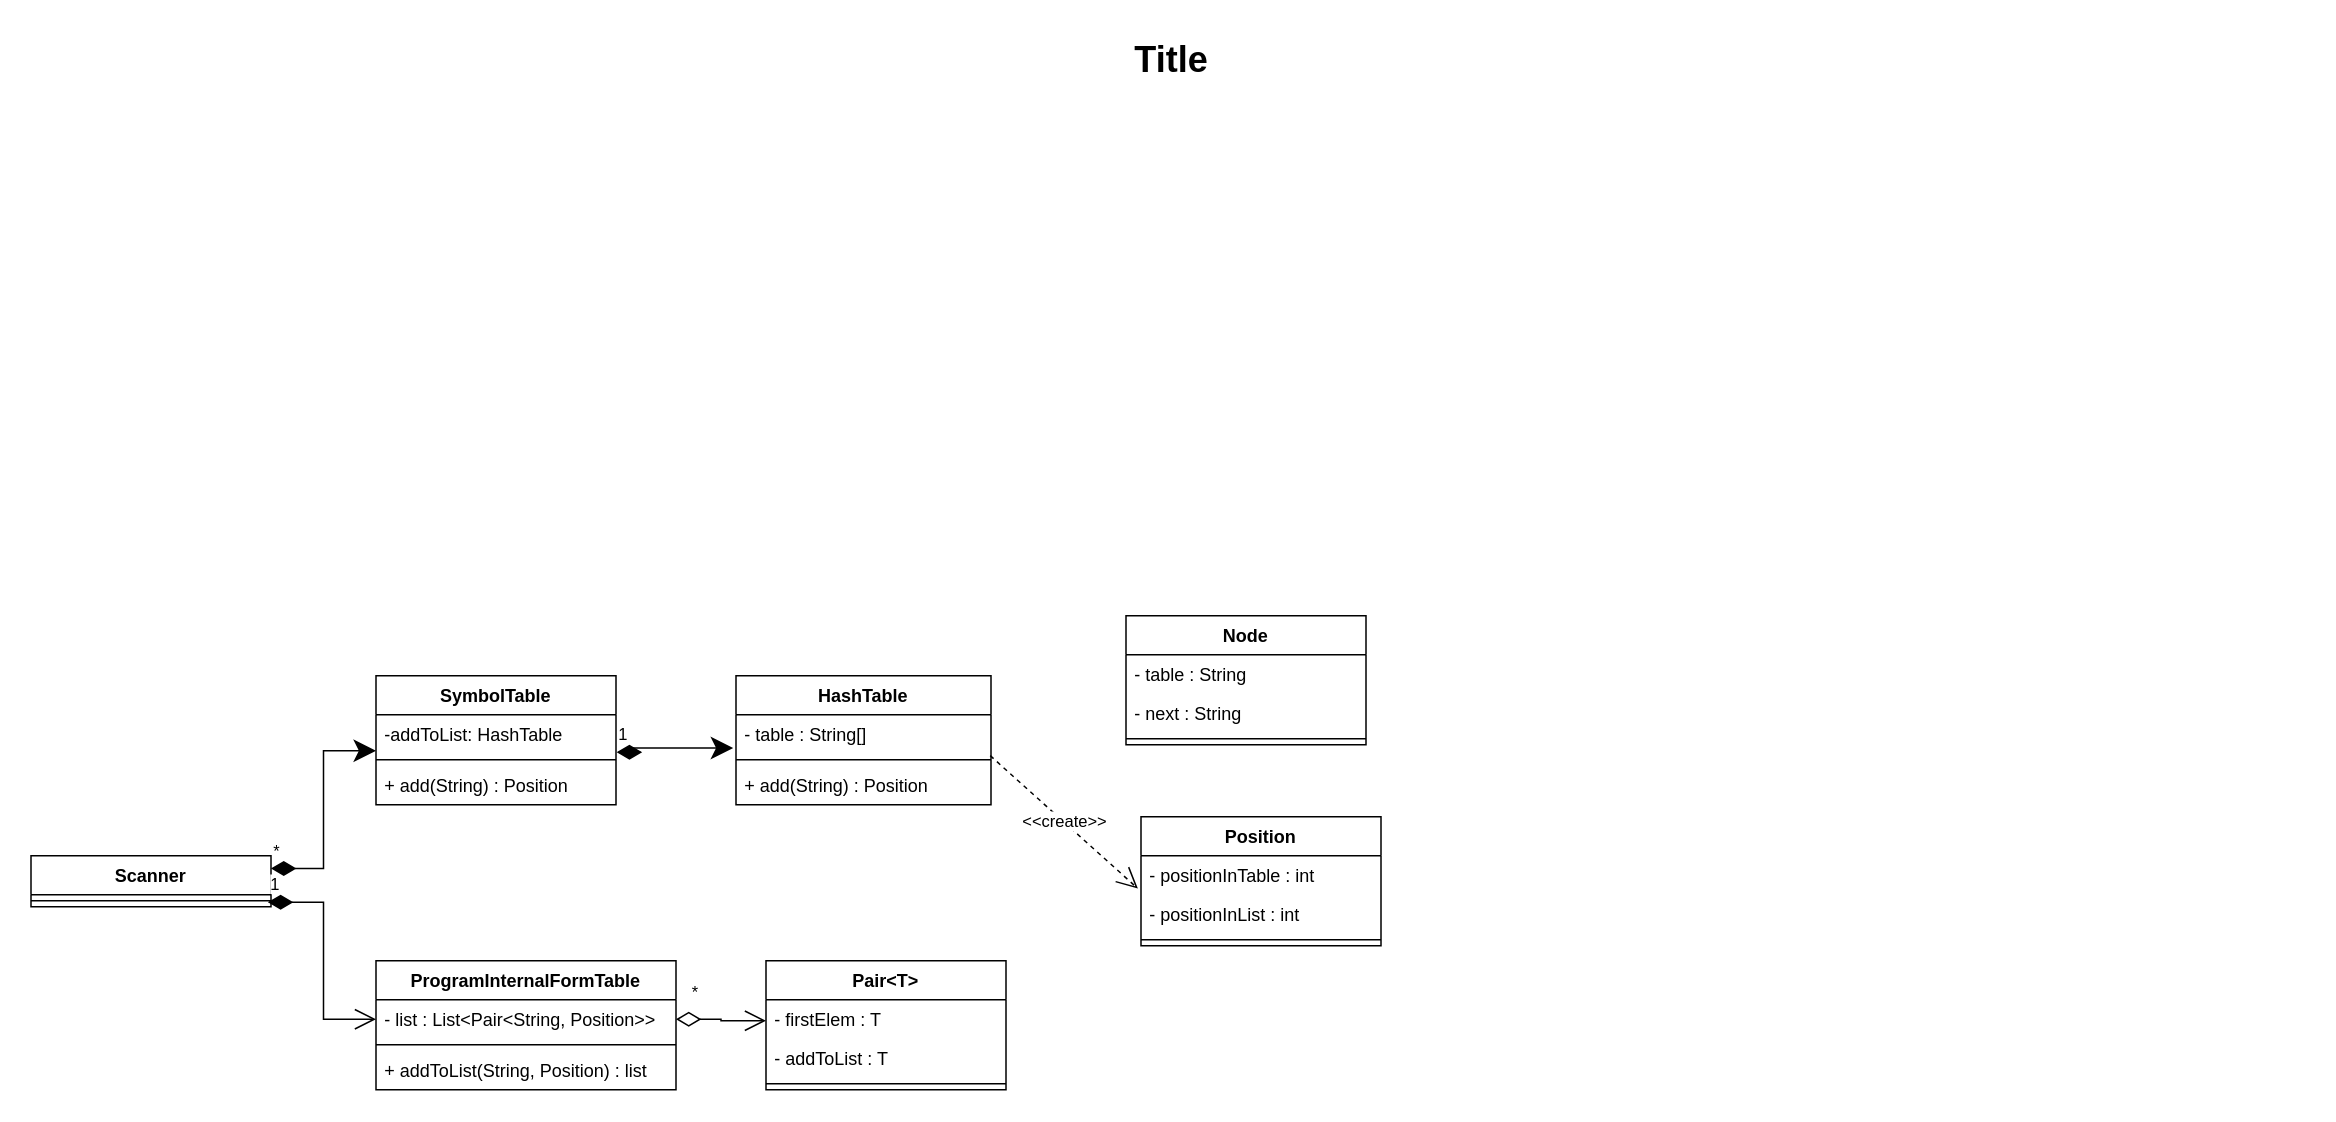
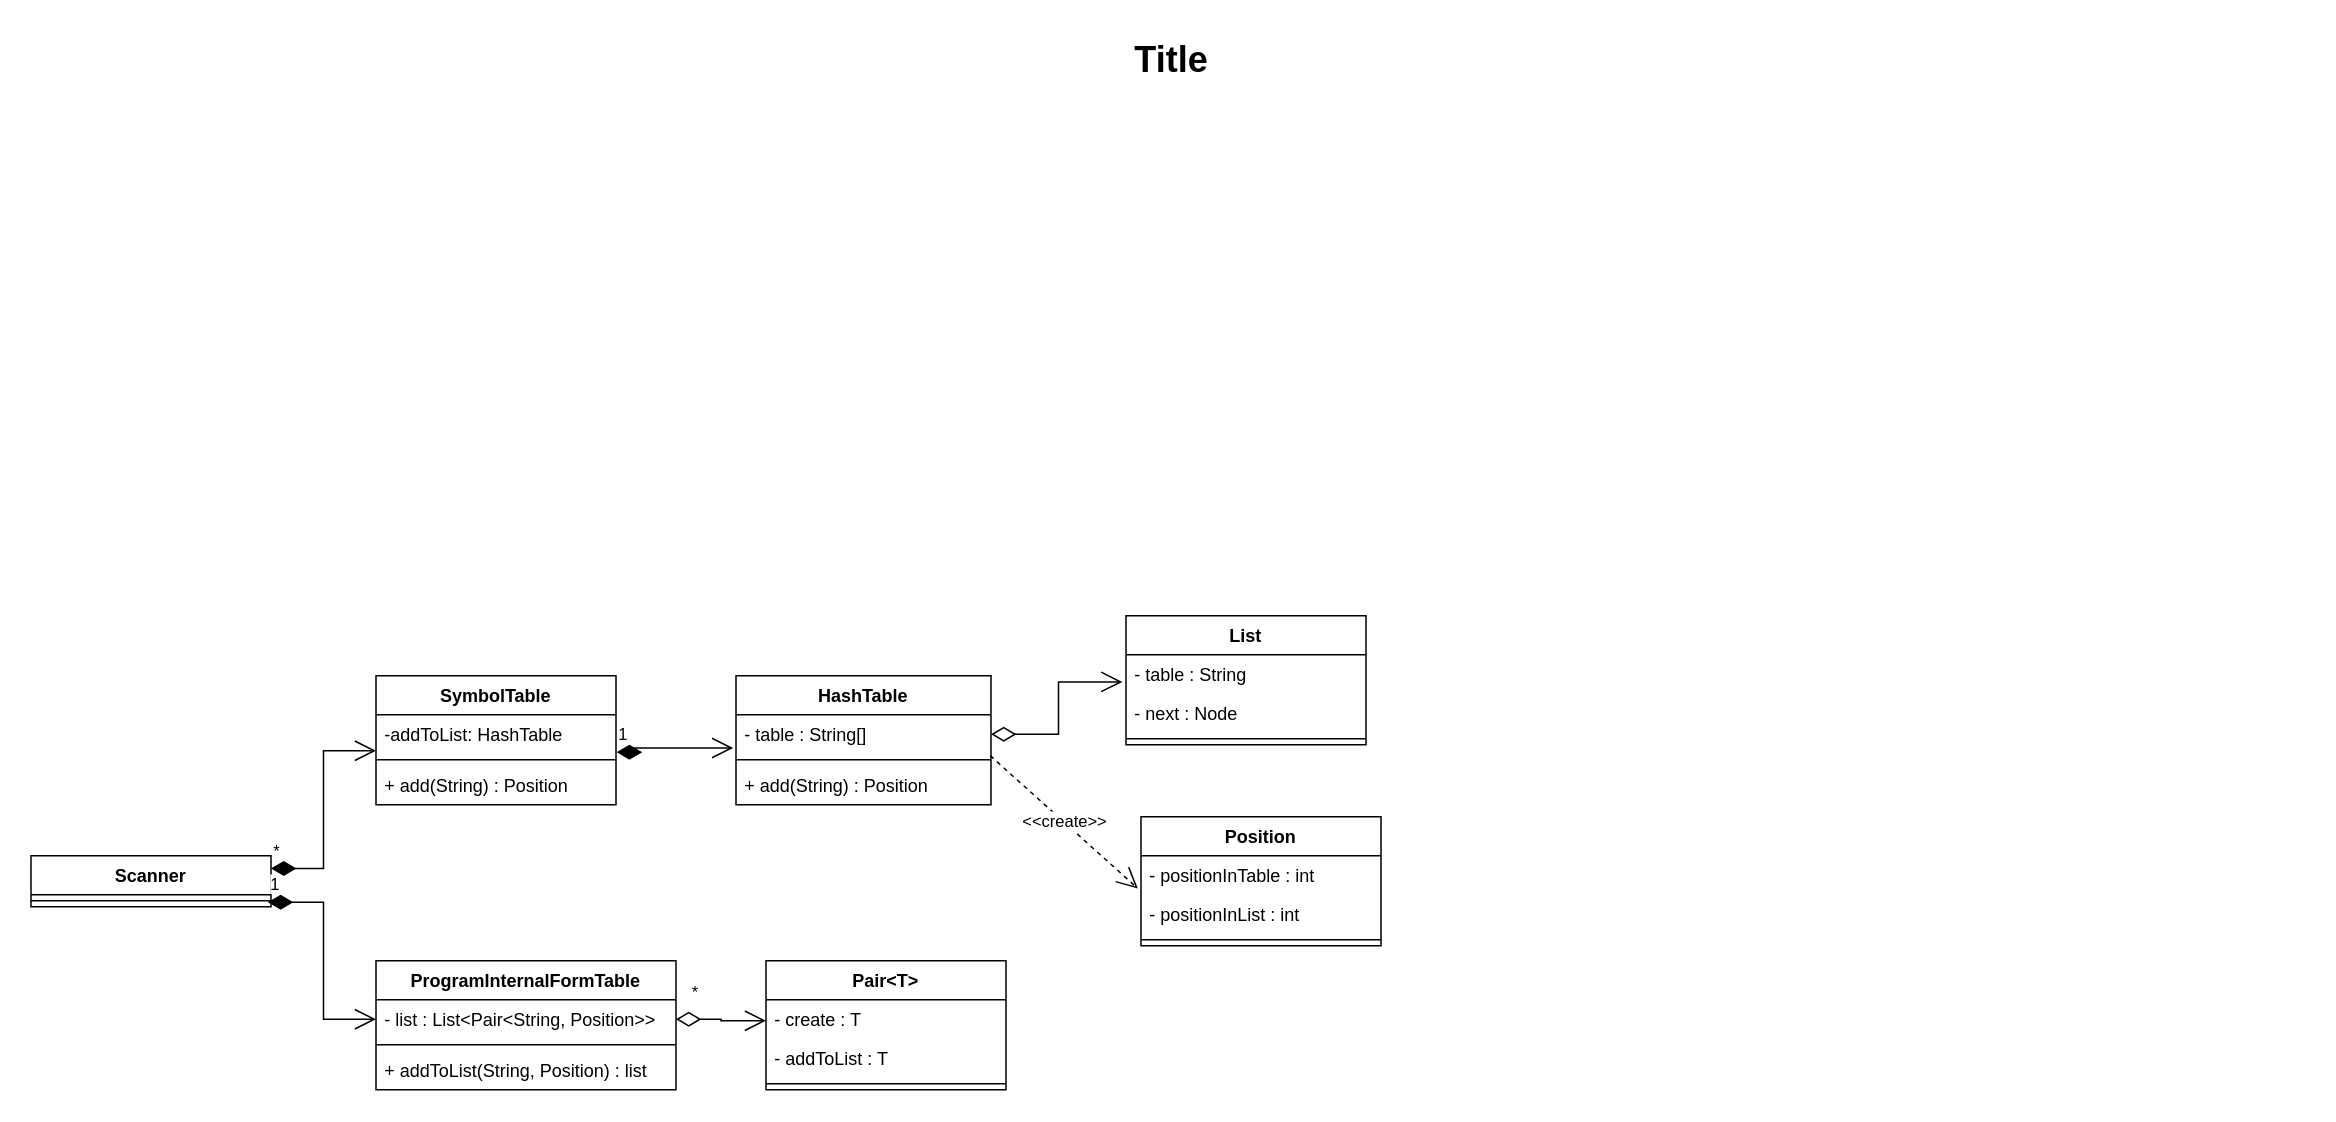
node "Node": label "Node" -> "List"
edge "- table : String" -- "- table : String[]": added
node "- next : String": label "- next : String" -> "- next : Node"
edge "-addToList: HashTable" -- "- table : String[]": arrowhead classic -> open
edge "-addToList: HashTable" -- "Scanner": arrowhead classic -> open
node "- firstElem : T": label "- firstElem : T" -> "- create : T"
